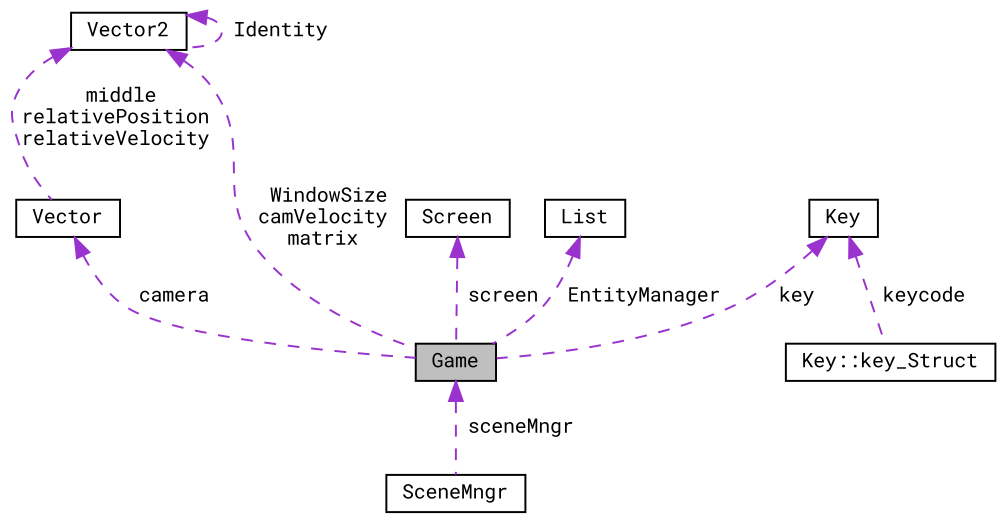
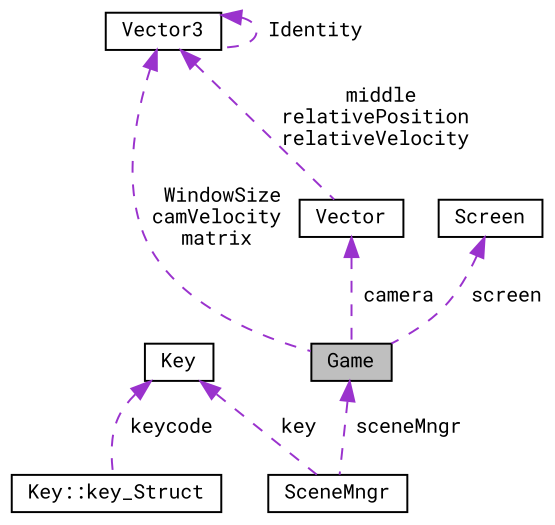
node "Vector2": label "Vector2" -> "Vector3"
node "List": removed
edge "Game" -> "Key": now "SceneMngr" -> "Key"
